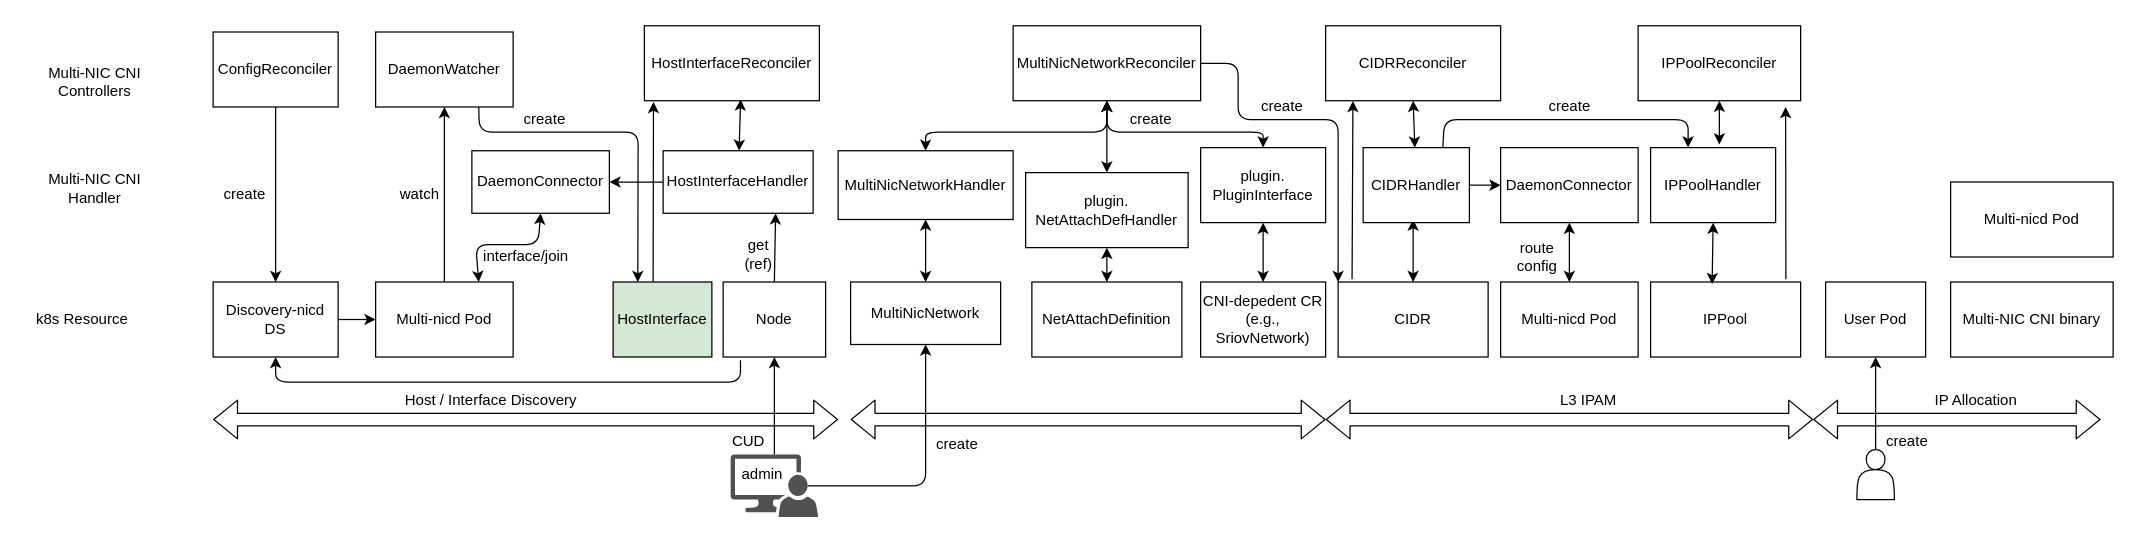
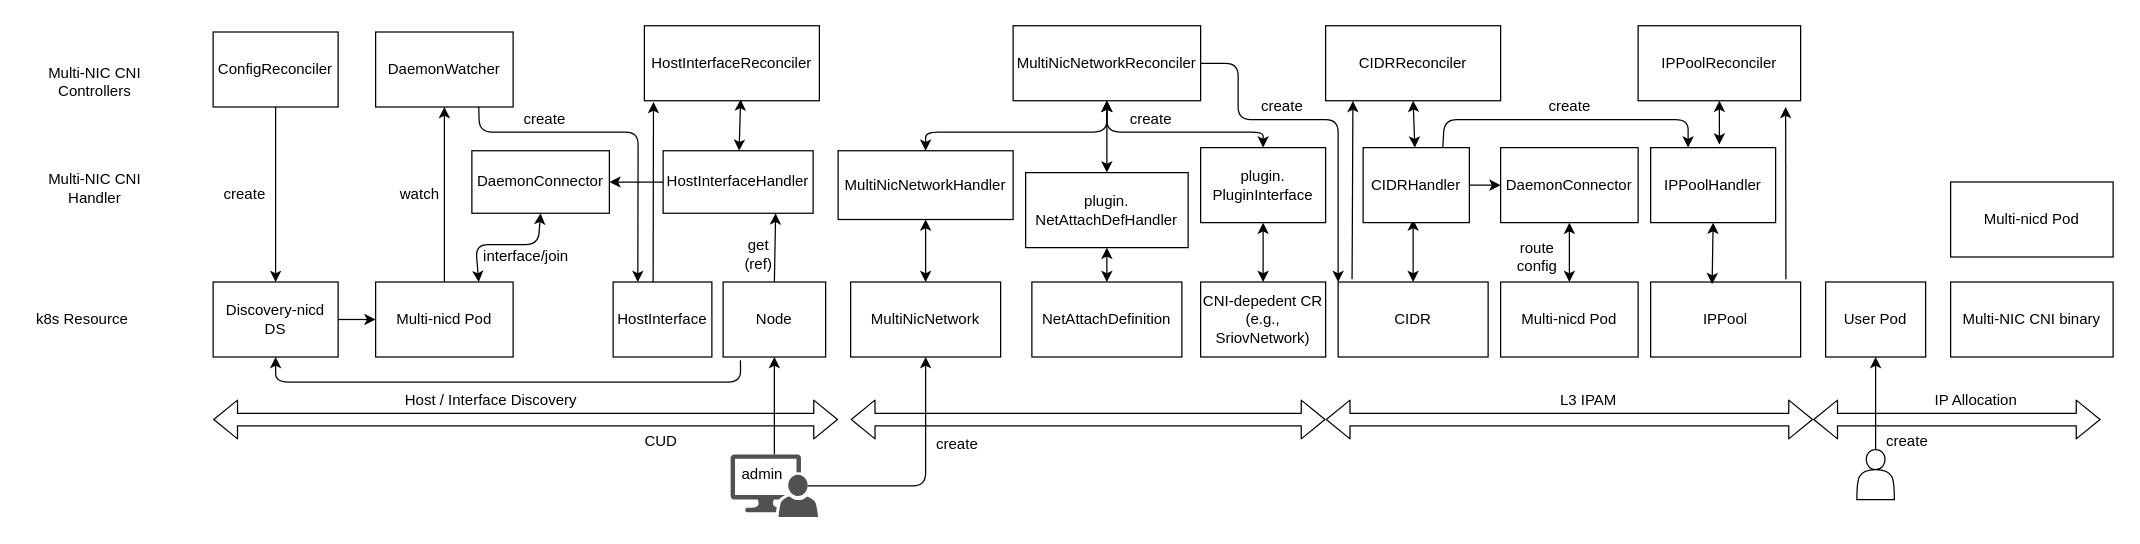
node "MultiNicNetwork": size 150x63 -> 150x75
node "HostInterface": fillcolor #d5e8d4 -> #ffffff
node "CUD": moved (748, 442) -> (661, 442)
